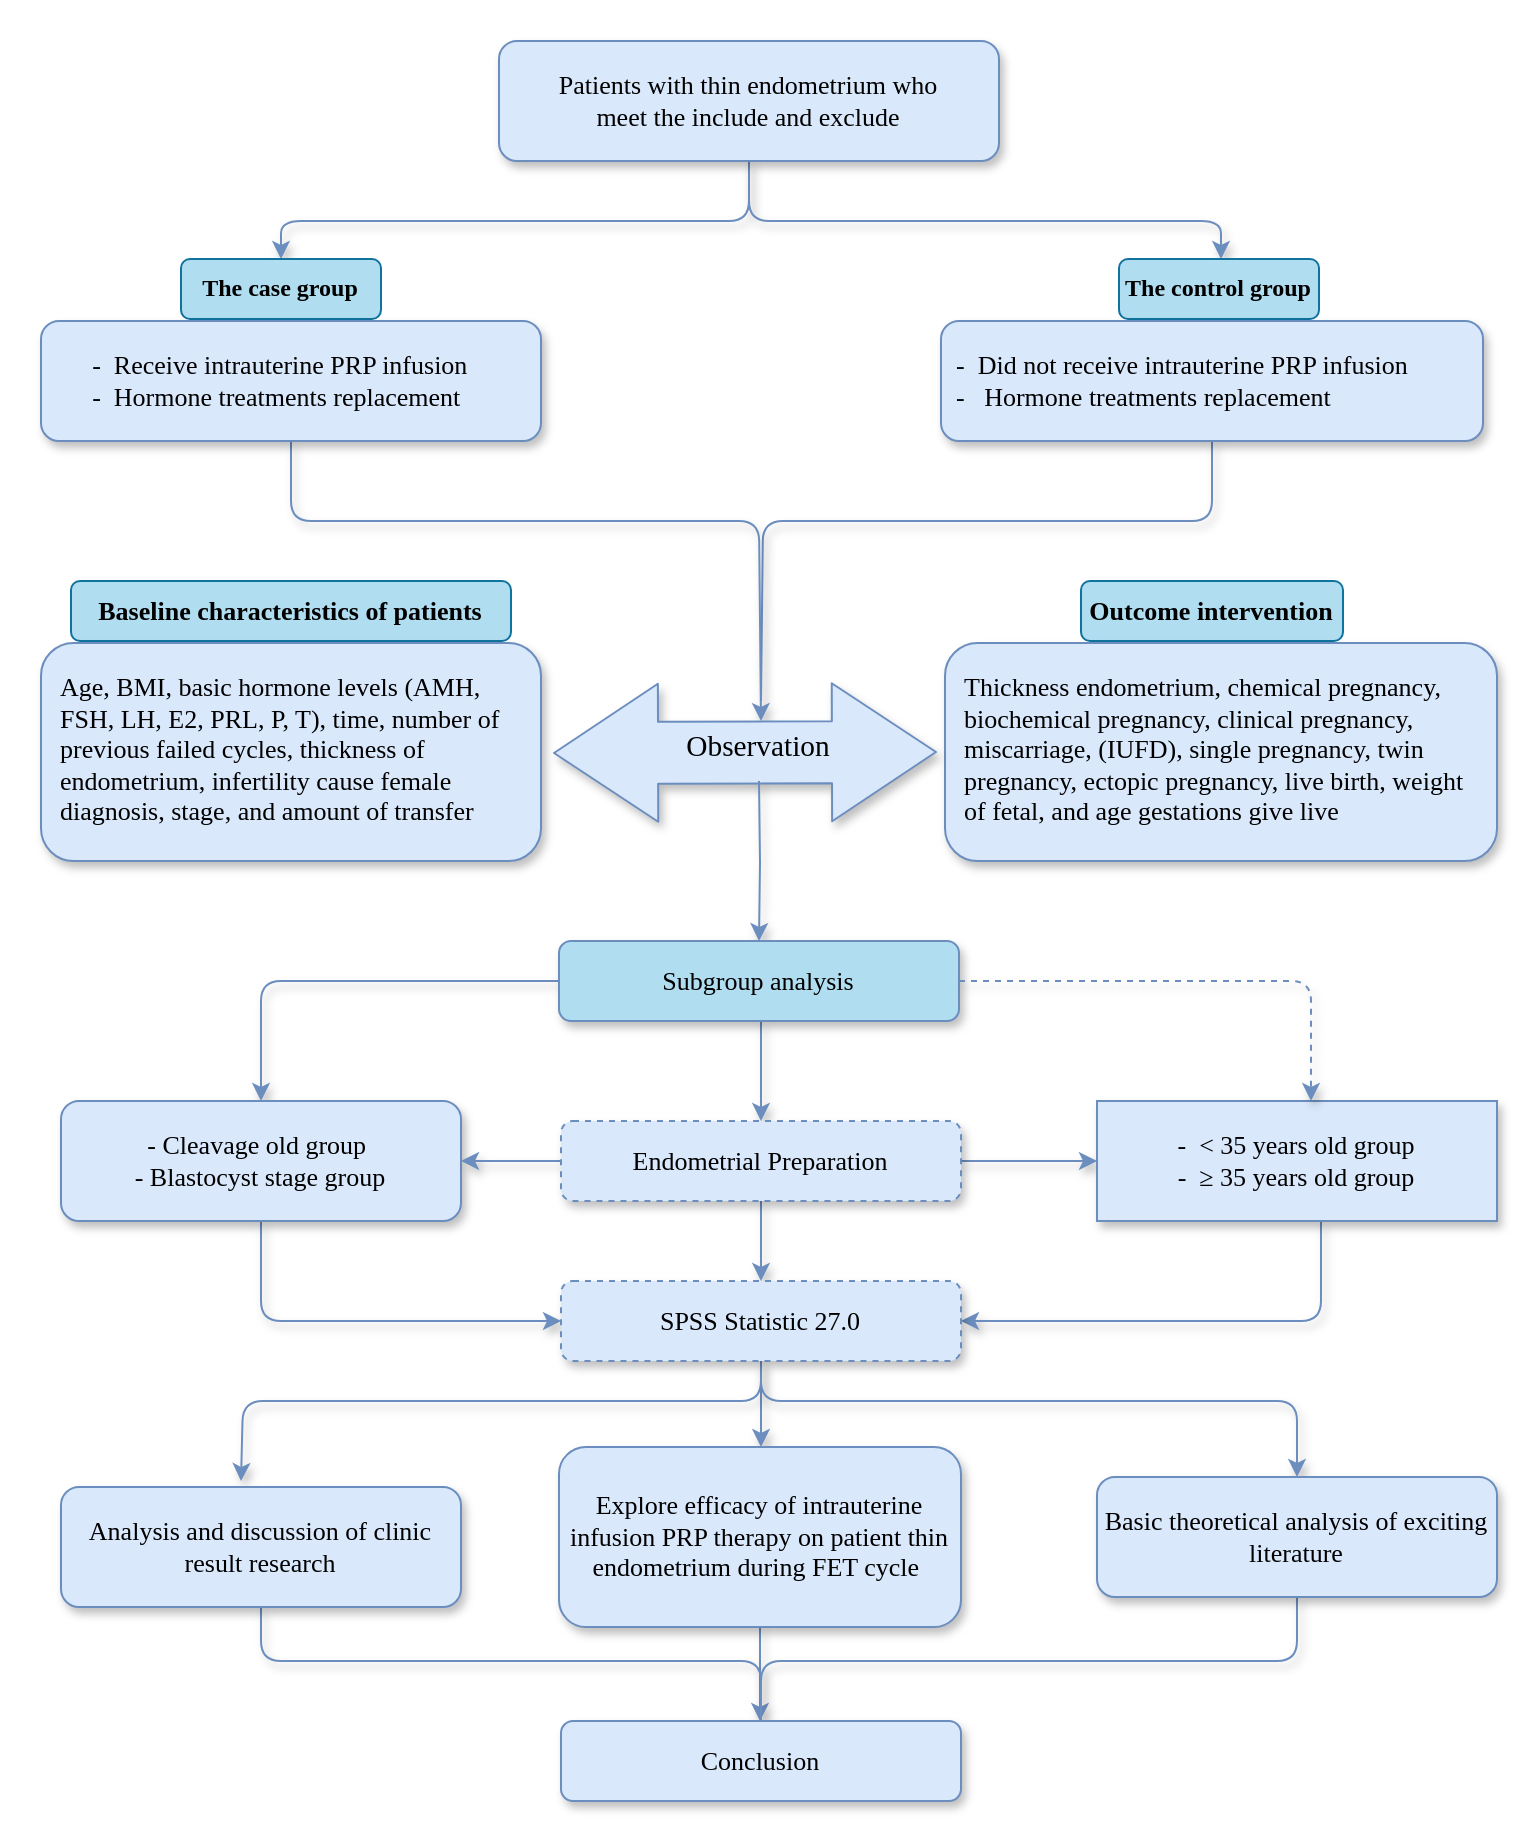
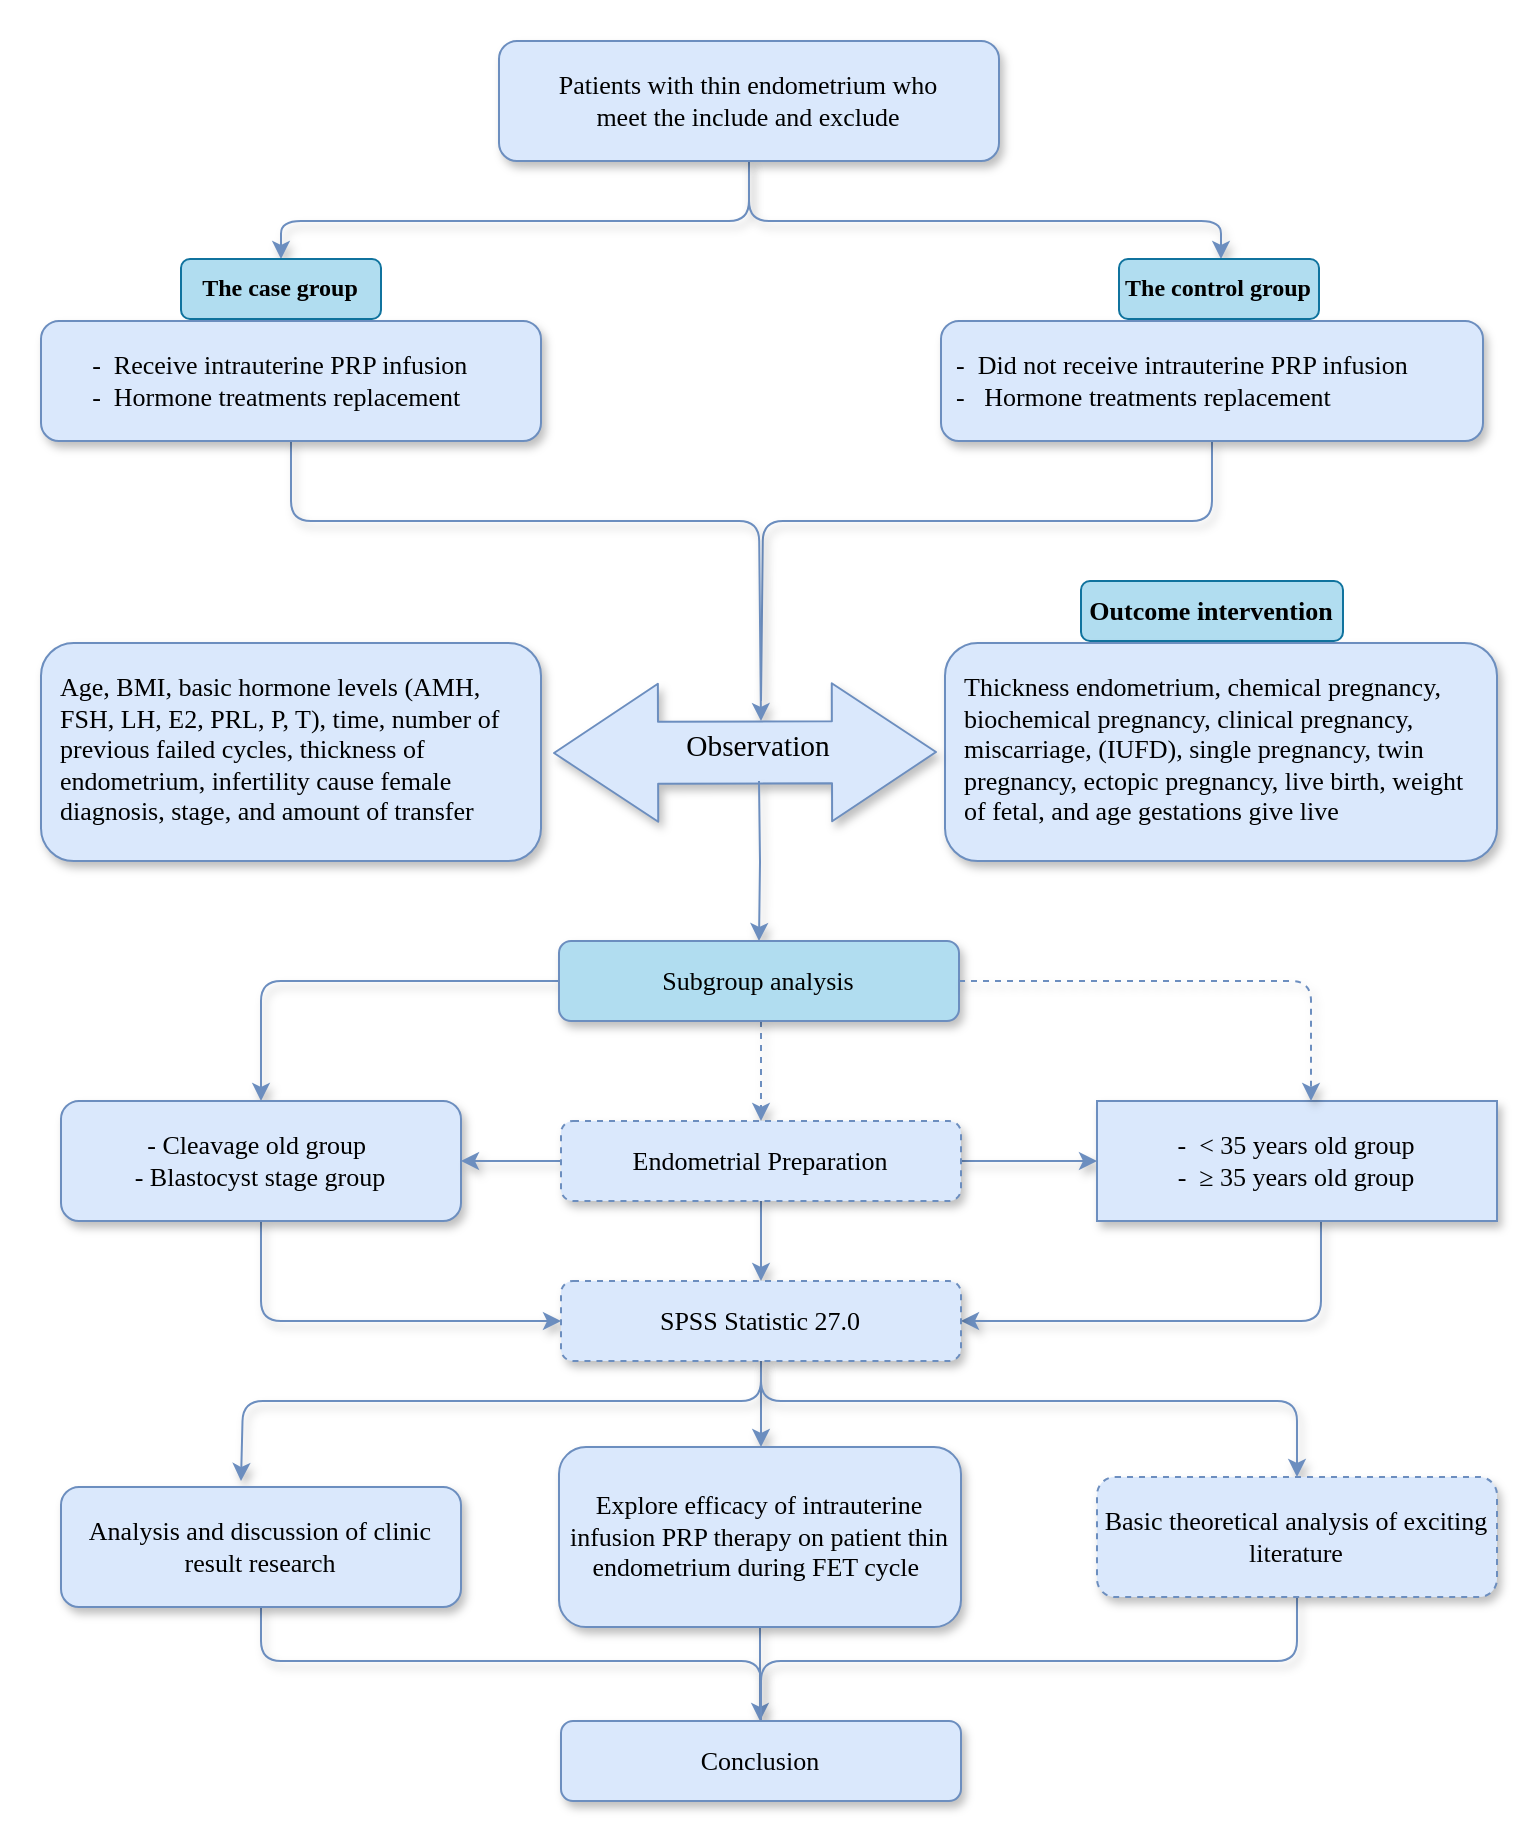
node "Baseline characteristics of patients": removed
edge "Subgroup analysis" -> "Endometrial Preparation": style solid -> dashed
node "Basic theoretical analysis of exciting literature": style solid -> dashed
